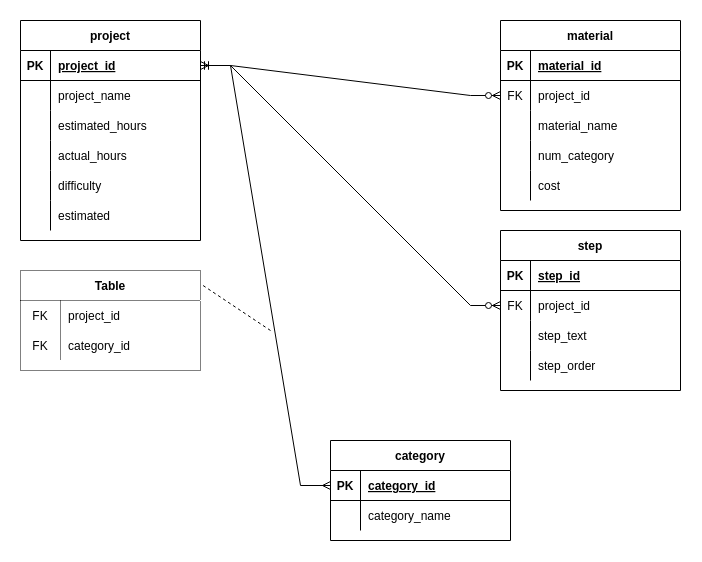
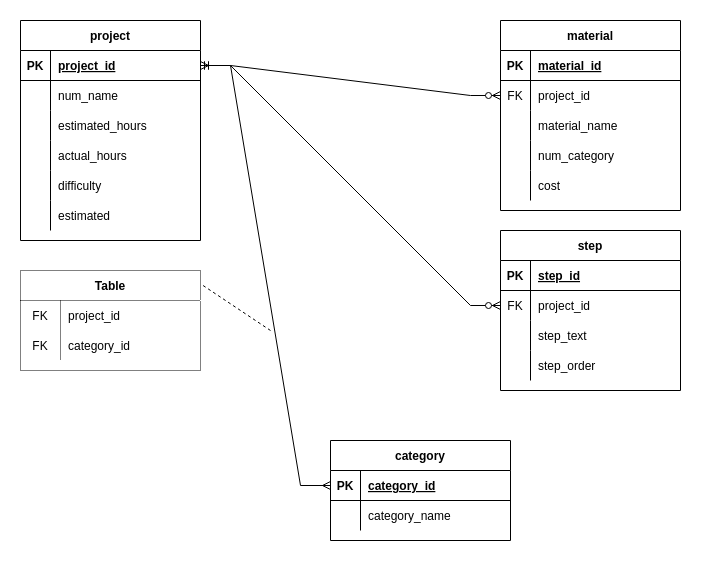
node "project_name": label "project_name" -> "num_name"
